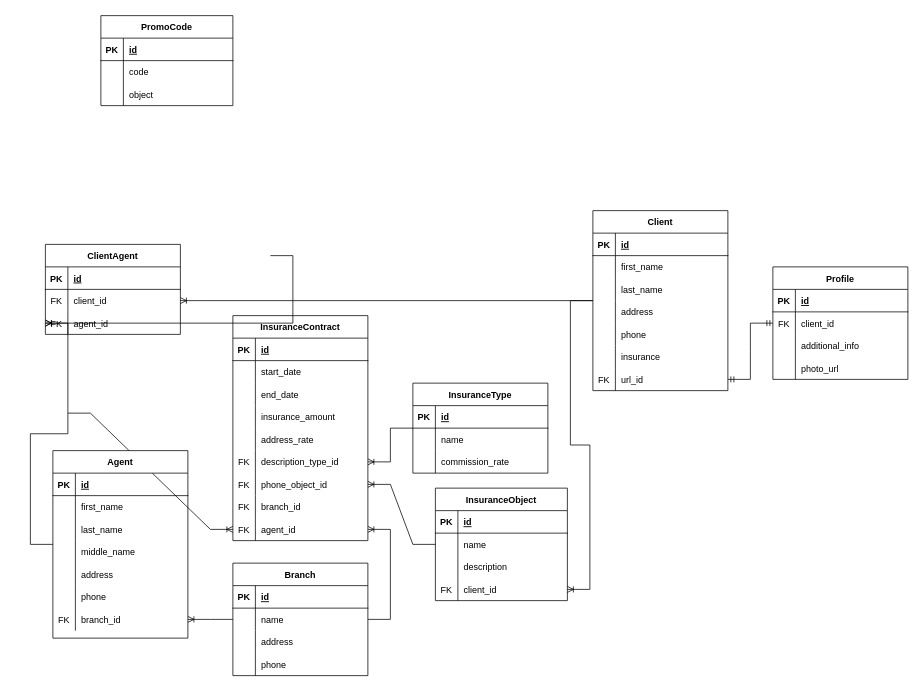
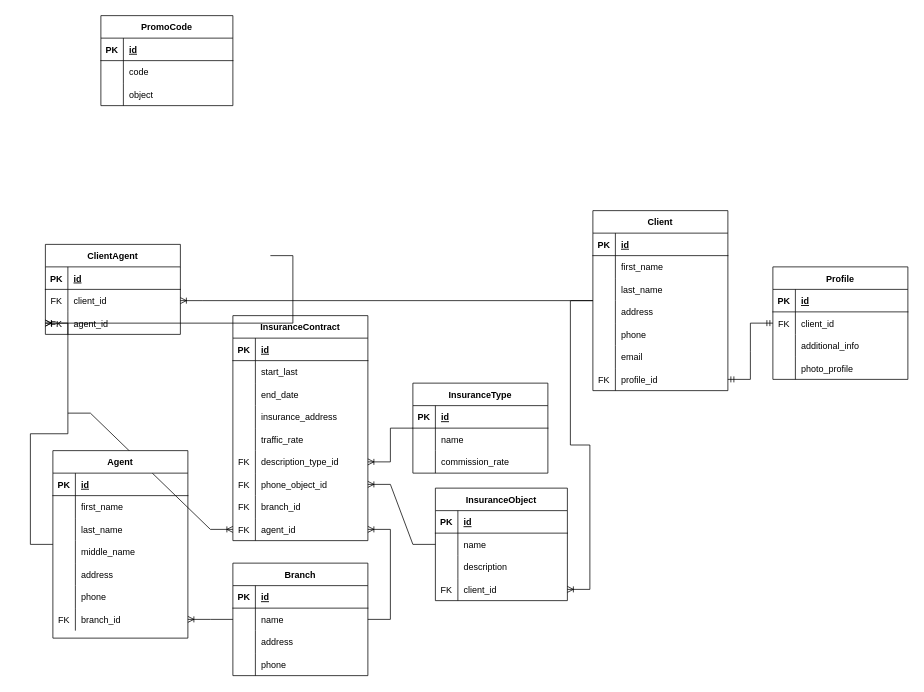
node "insurance": label "insurance" -> "email"
node "photo_url": label "photo_url" -> "photo_profile"
node "start_date": label "start_date" -> "start_last"
node "url_id": label "url_id" -> "profile_id"
node "insurance_amount": label "insurance_amount" -> "insurance_address"
node "address_rate": label "address_rate" -> "traffic_rate"
